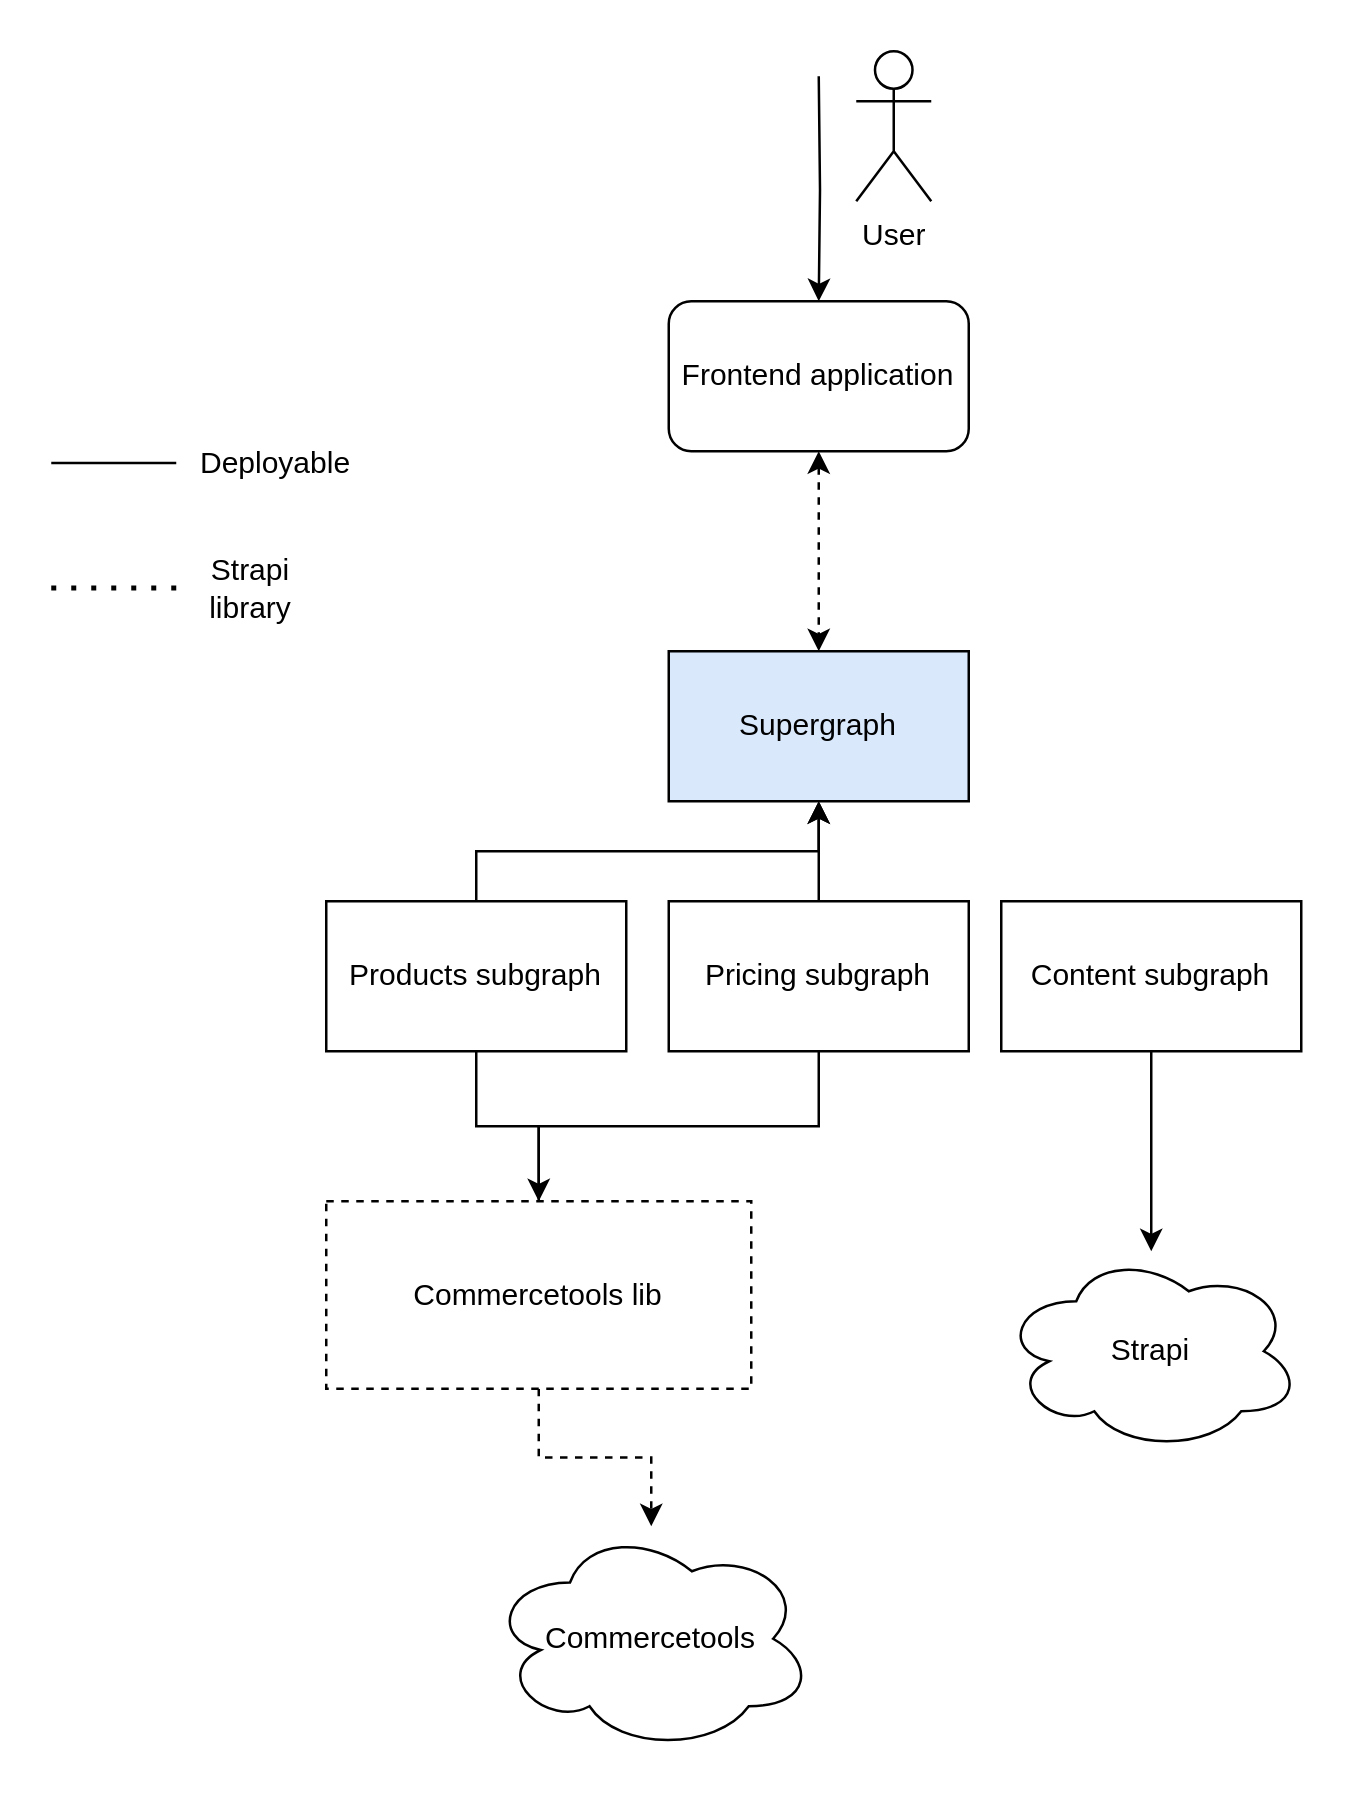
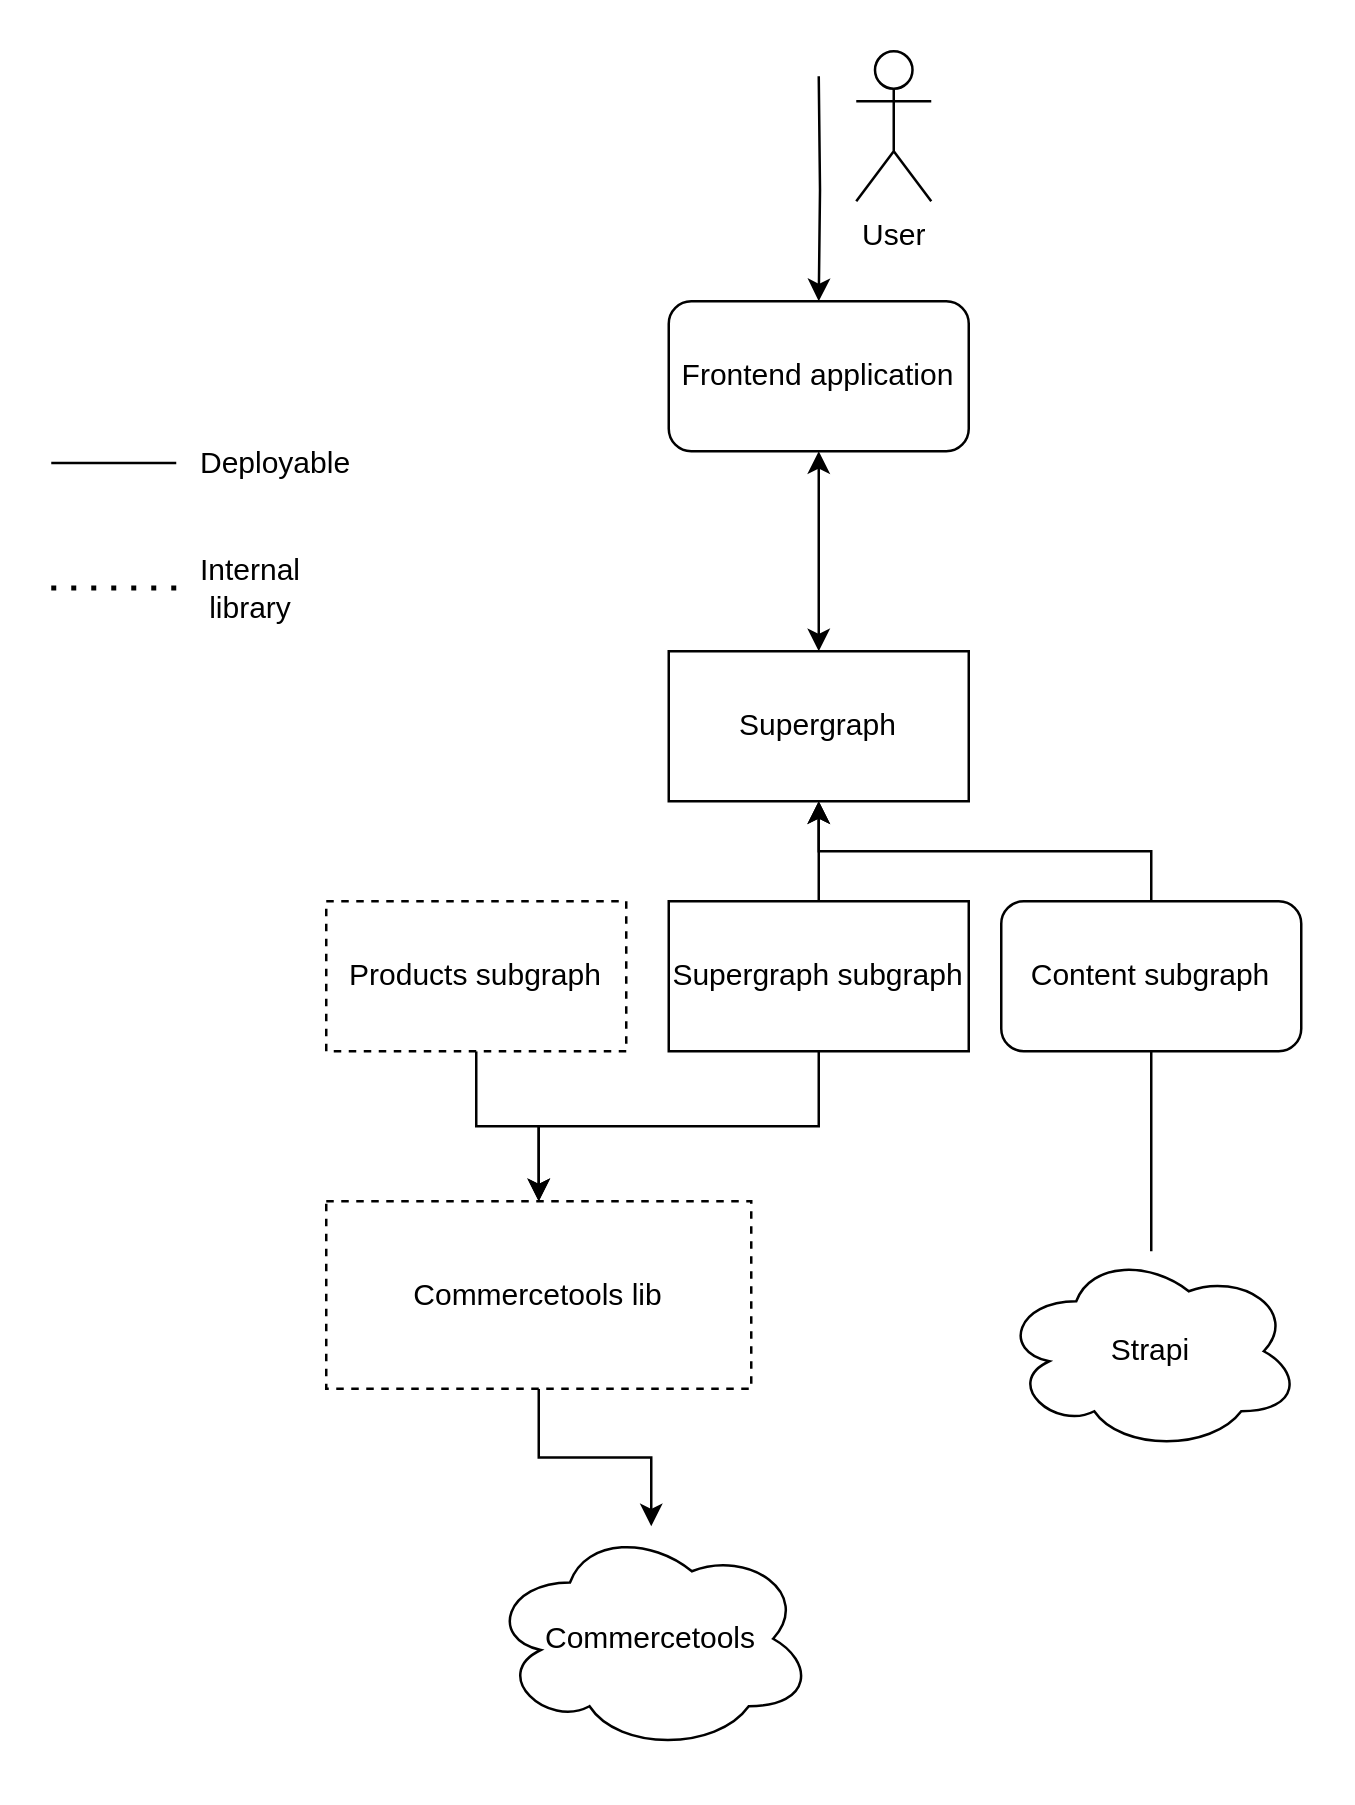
edge "Frontend application" -- "Supergraph": style dashed -> solid
node "Strapi library": label "Strapi library" -> "Internal library"
node "Supergraph": fillcolor #dae8fc -> #ffffff
edge "Products subgraph" -> "Supergraph": removed
edge "Content subgraph" -> "Supergraph": added
node "Products subgraph": style solid -> dashed
node "Pricing subgraph": label "Pricing subgraph" -> "Supergraph subgraph"
node "Content subgraph": shape rectangle -> rounded rectangle
edge "Products subgraph" -- "Commercetools lib": arrowhead none -> classic
edge "Content subgraph" -> "Strapi": arrowhead classic -> none
edge "Commercetools lib" -> "Commercetools": style dashed -> solid
